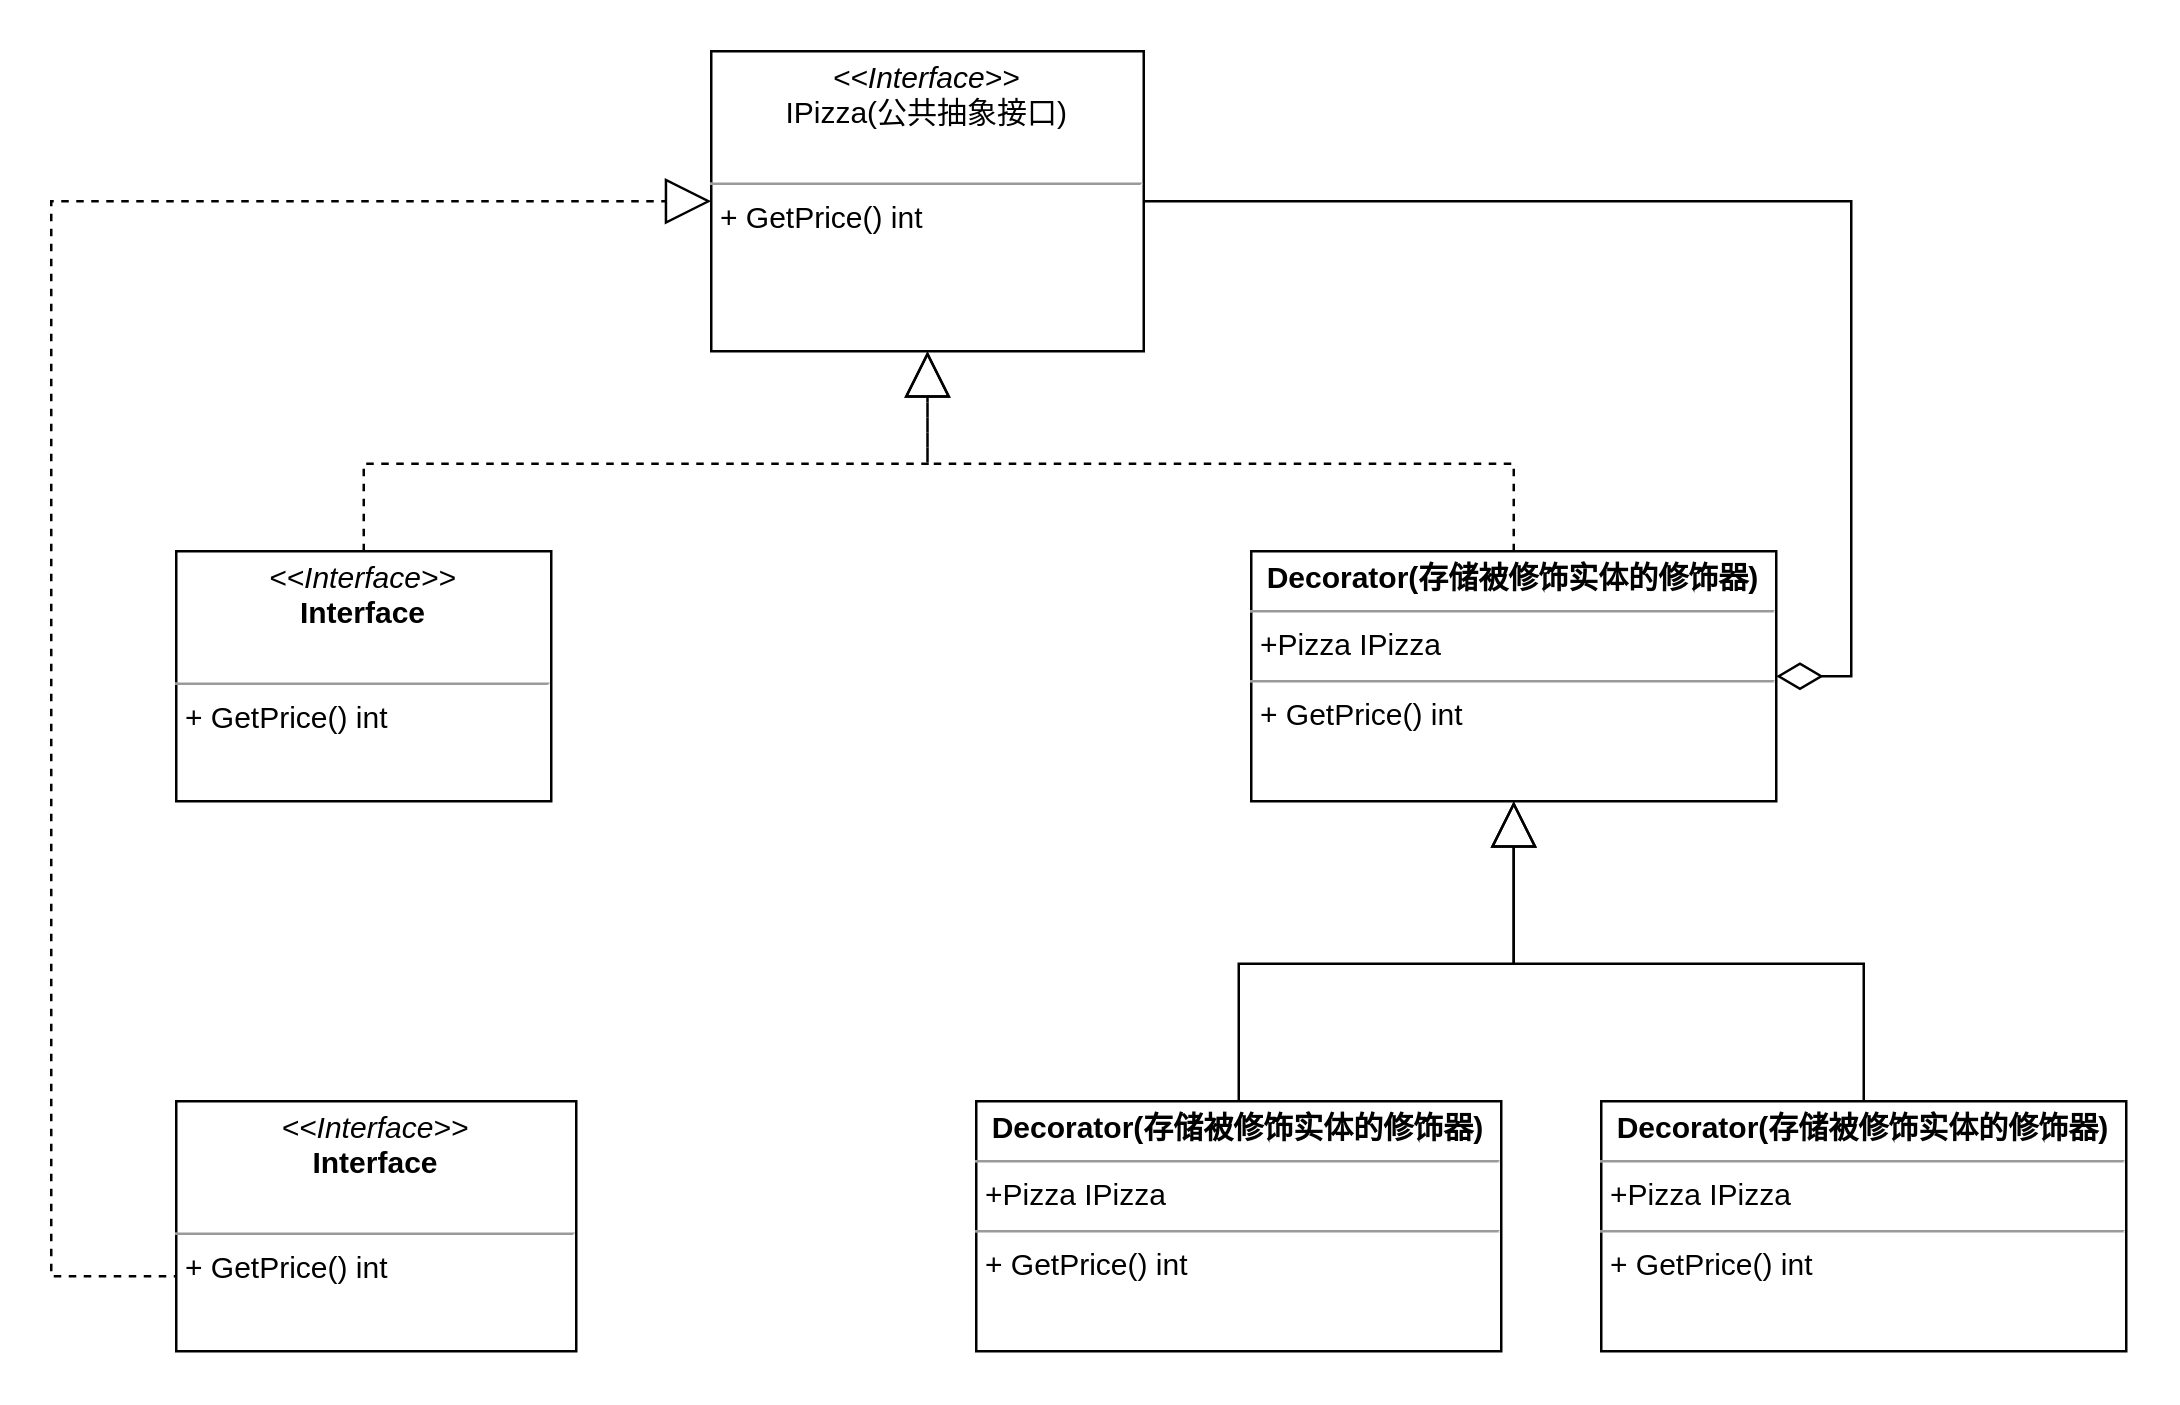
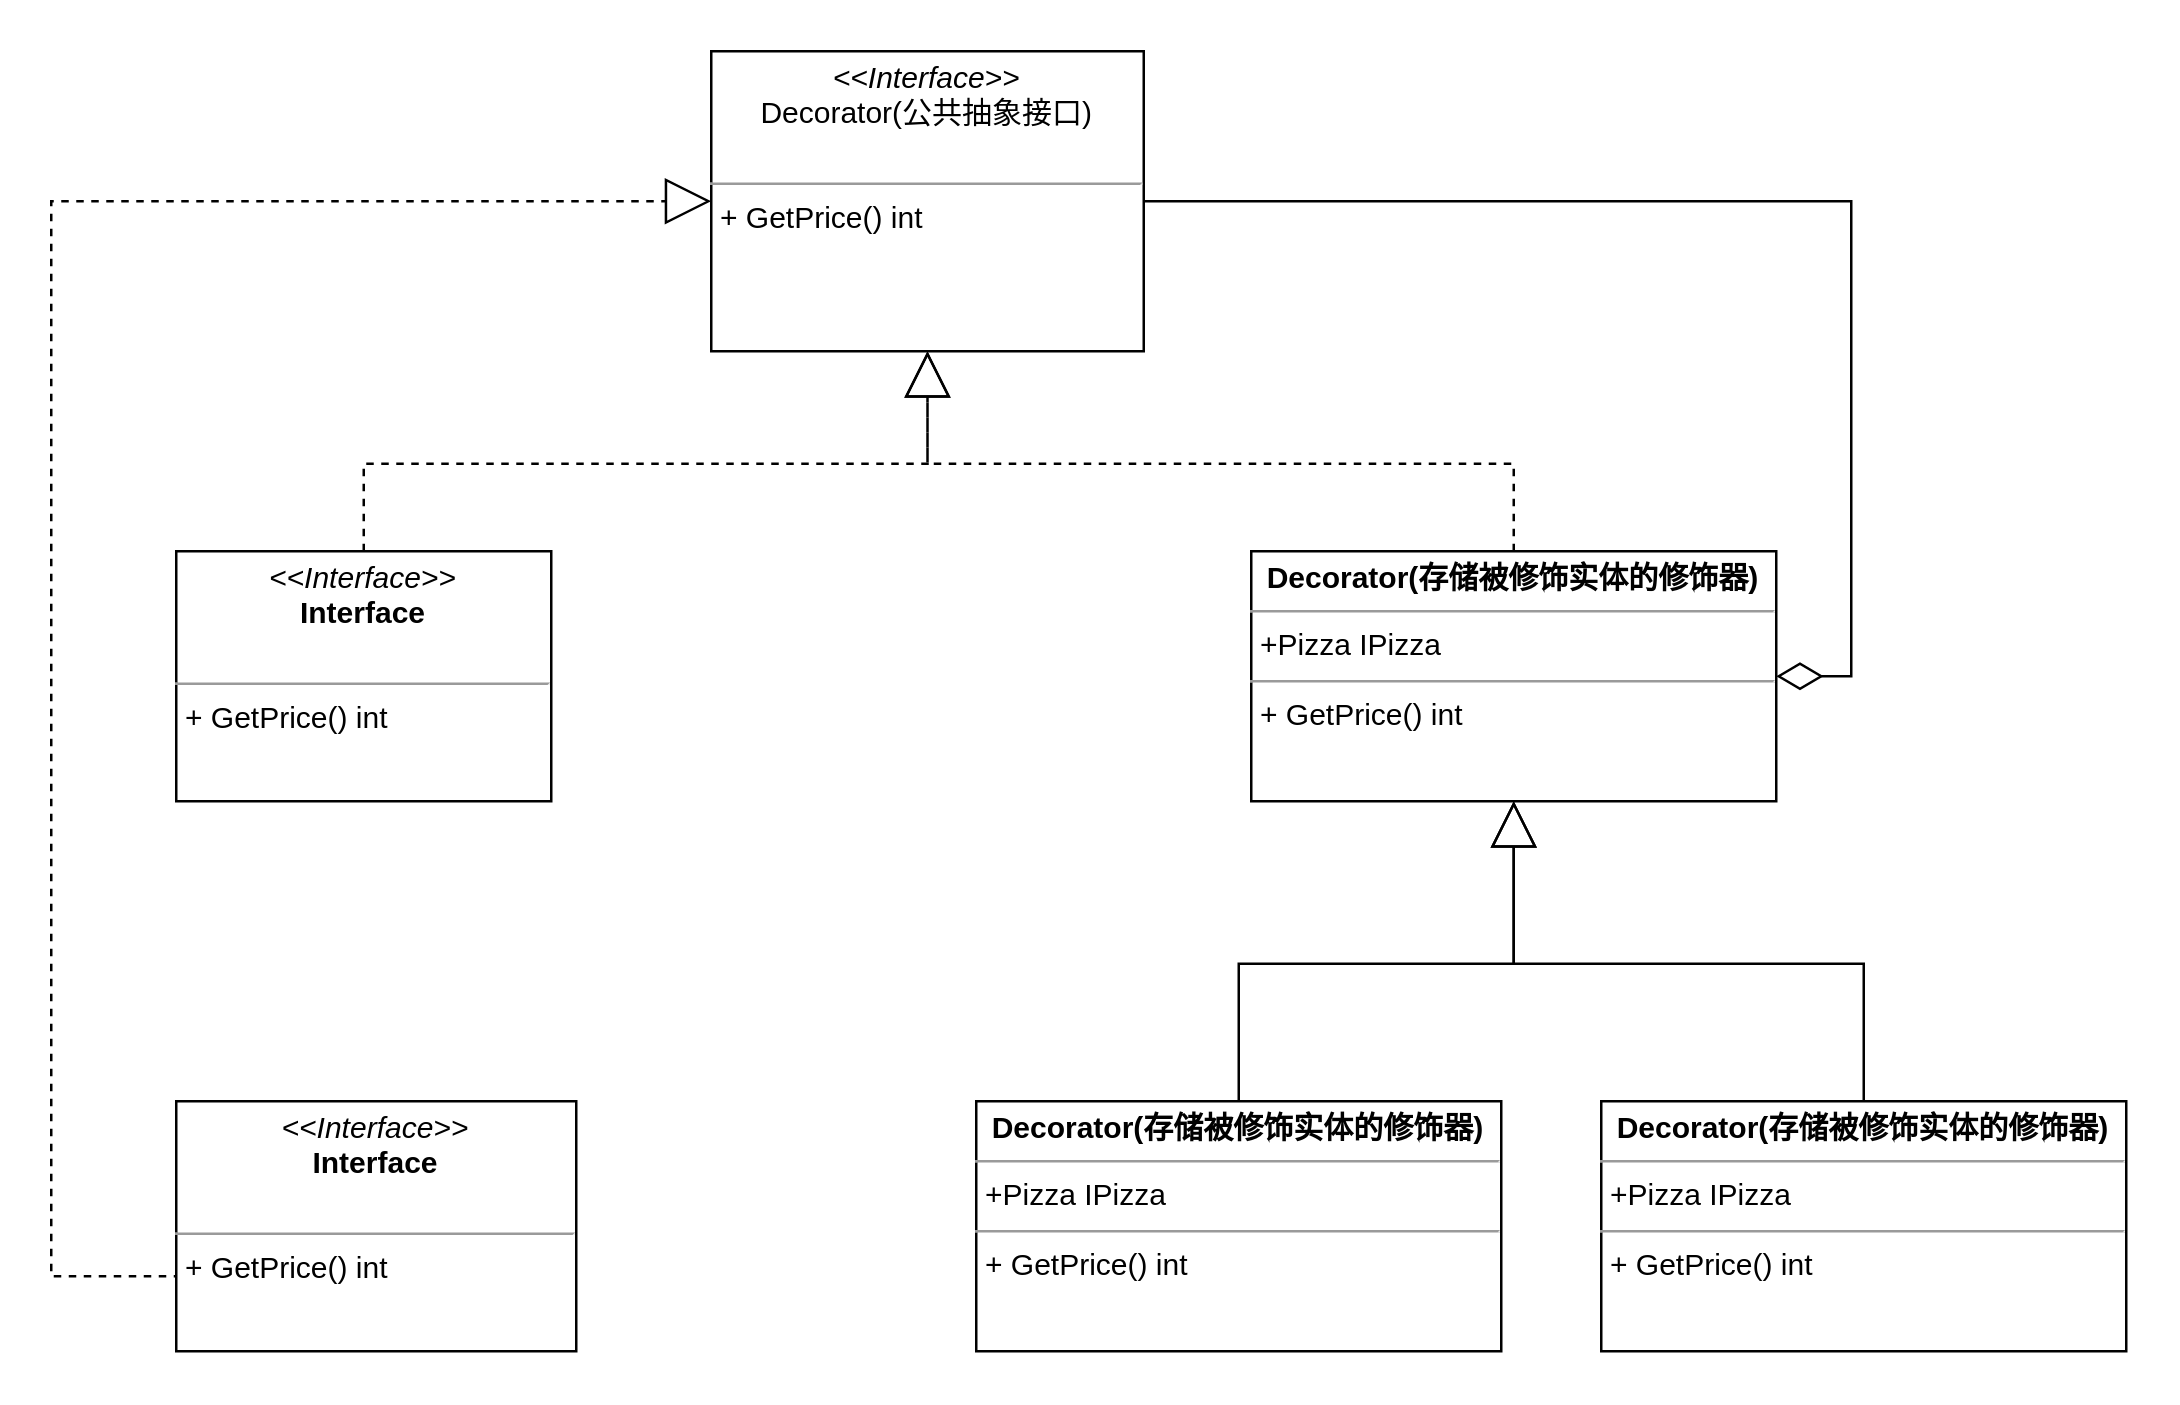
node "<<Interface>> IPizza(公共抽象接口) + GetPrice() int": label "<<Interface>> IPizza(公共抽象接口) + GetPrice() int" -> "<<Interface>> Decorator(公共抽象接口) + GetPrice() int"
